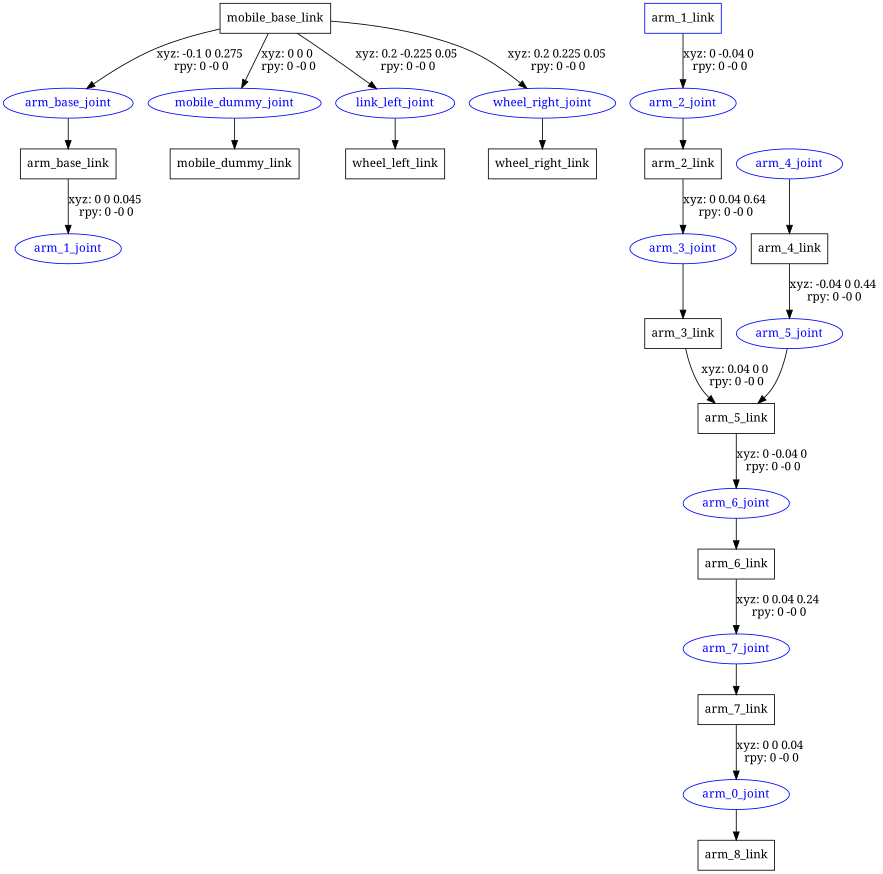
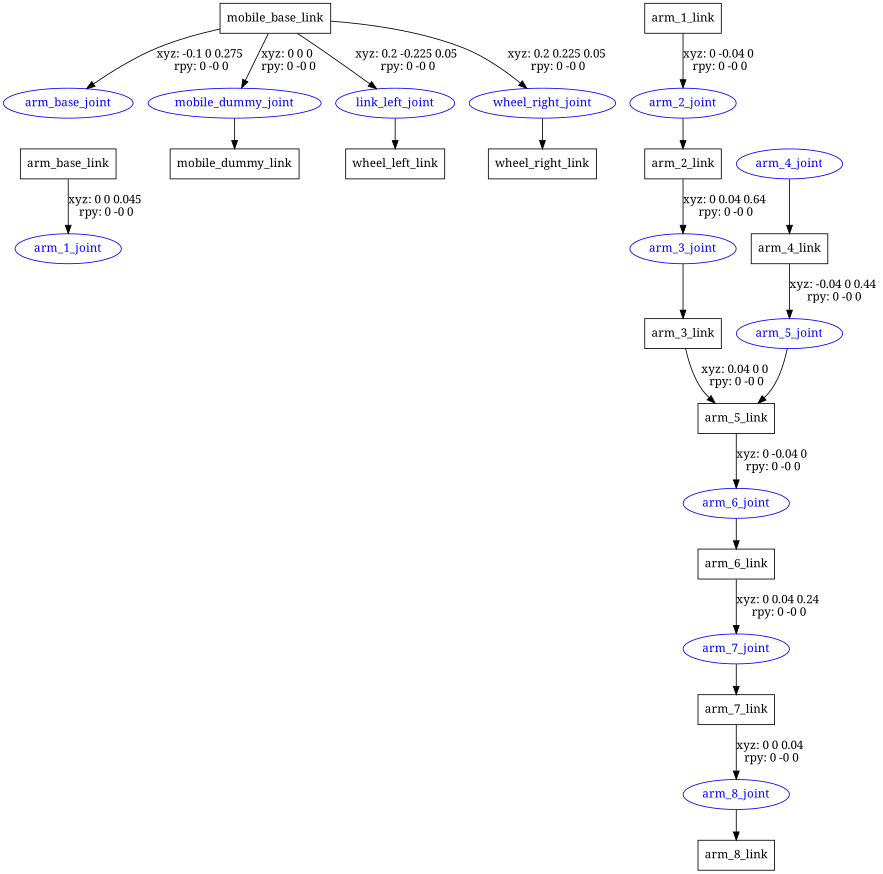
node "arm_1_link": color blue -> black
edge "arm_base_joint" -> "arm_base_link": removed
node "arm_0_joint": label "arm_0_joint" -> "arm_8_joint"
